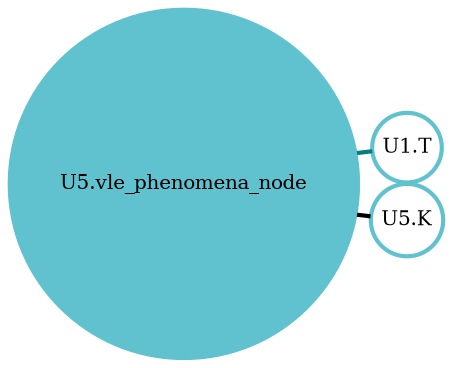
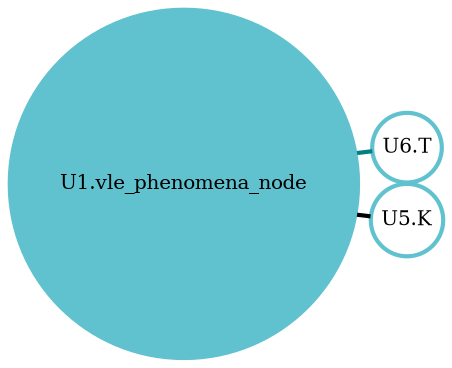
node "U1.T": label "U1.T" -> "U6.T"
node "U5.vle_phenomena_node": label "U5.vle_phenomena_node" -> "U1.vle_phenomena_node"
